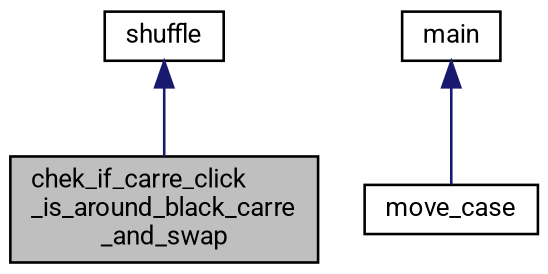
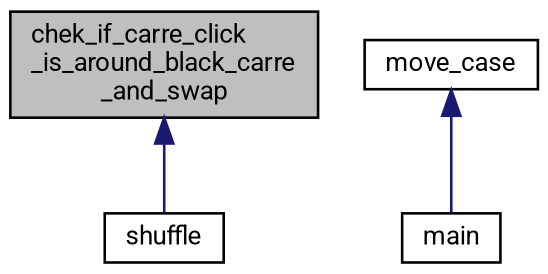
edge "chek_if_carre_click _is_around_black_carre _and_swap" -> "shuffle": reversed
edge "move_case" -> "main": reversed
